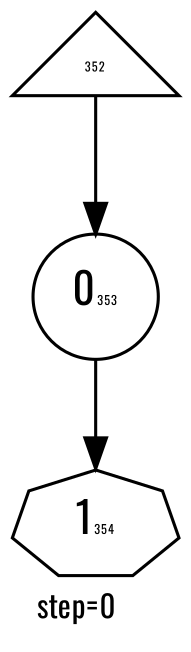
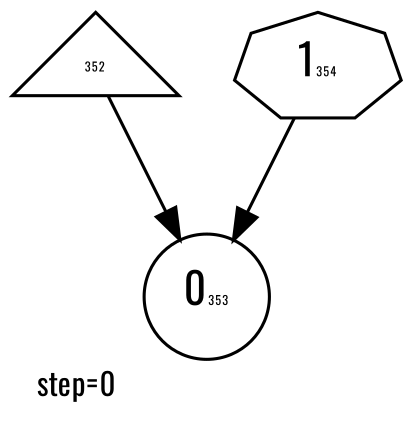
edge "0" -> "1": reversed
